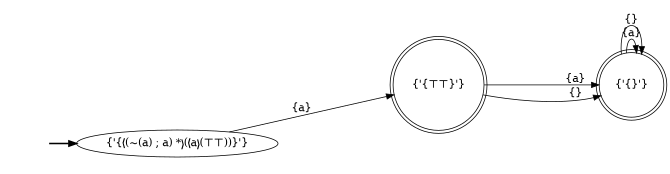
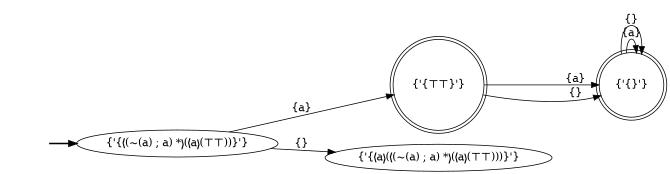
node "{'{❬a❭(❬(~(a) ; a) *❭(❬a❭(⊤⊤)))}'}": added
